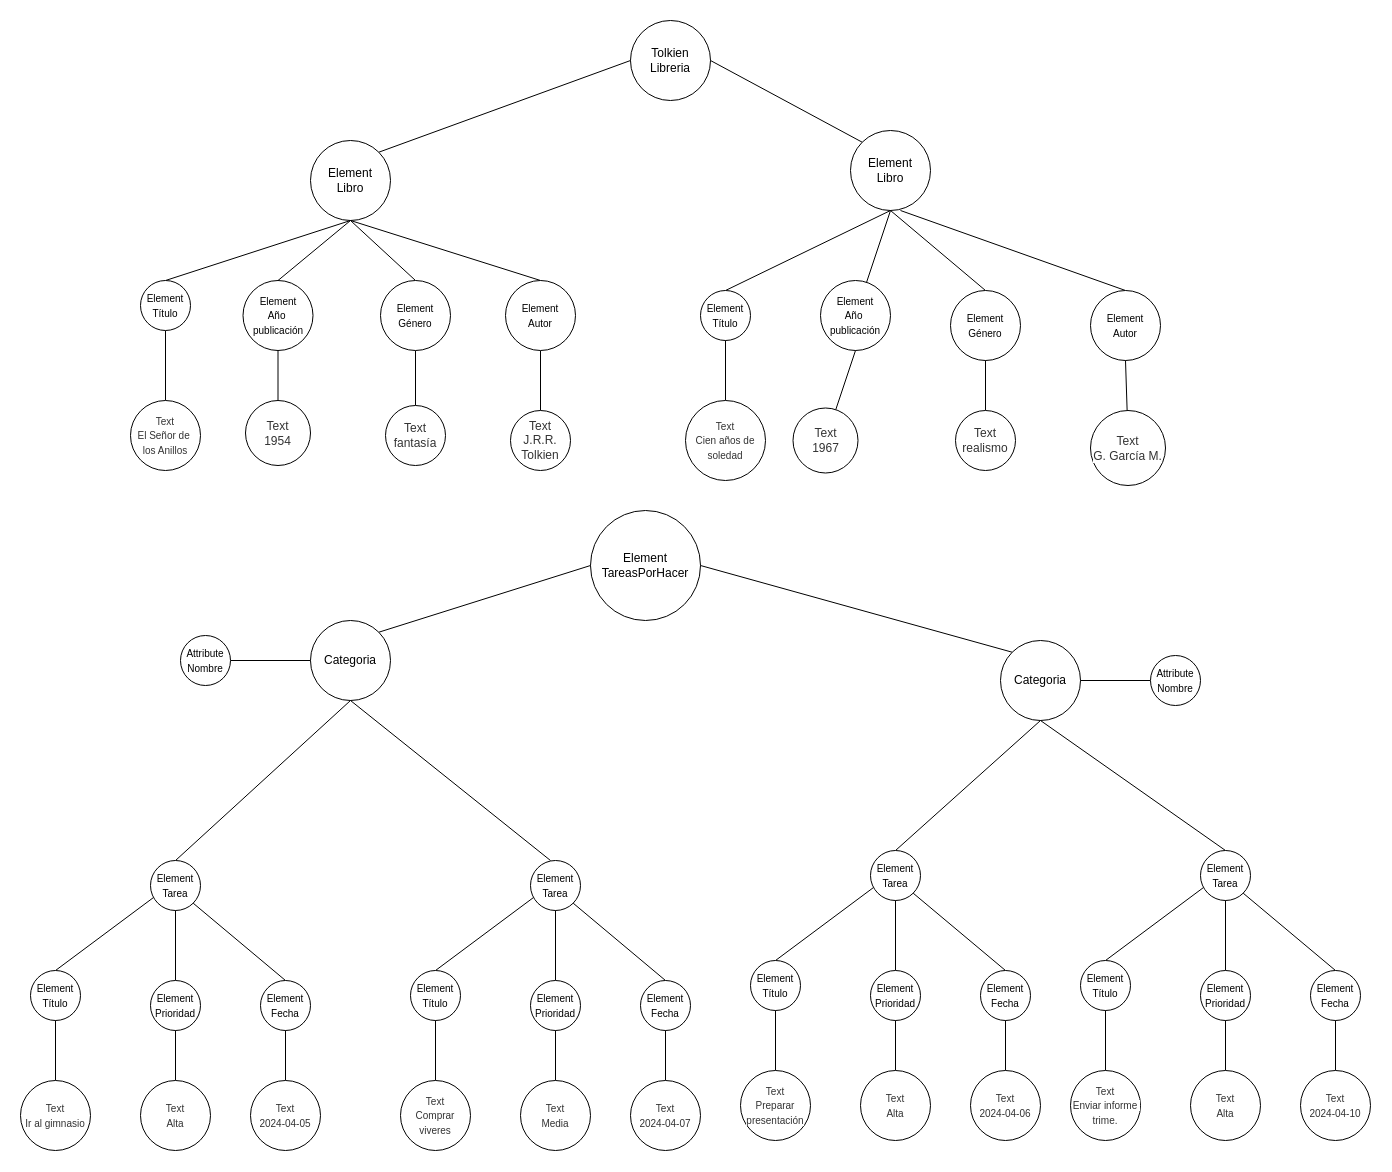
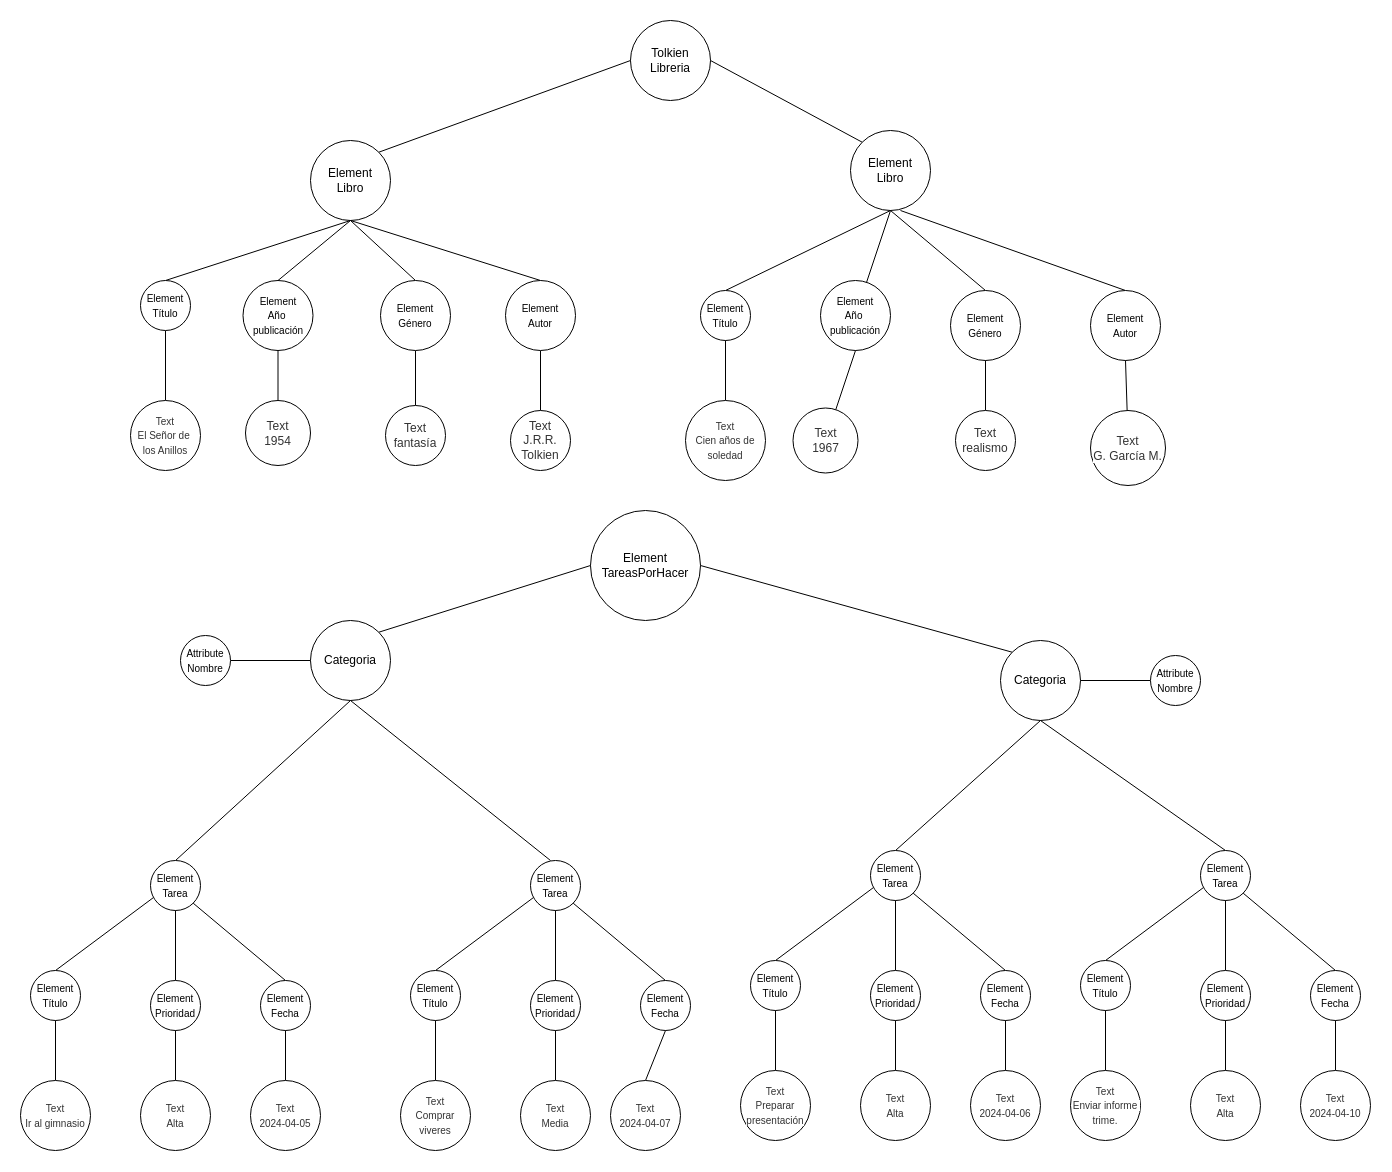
node "Text 2024-04-07": moved (666, 1116) -> (646, 1116)
